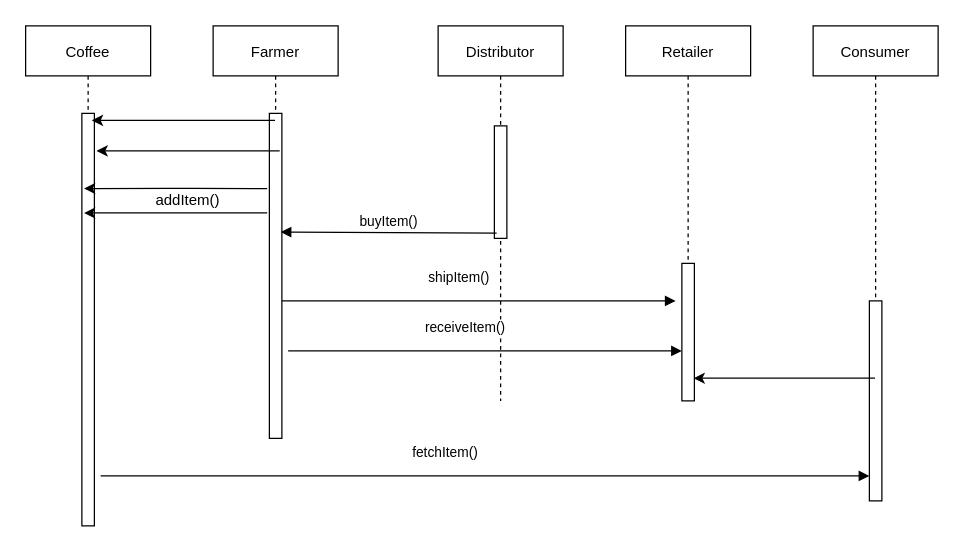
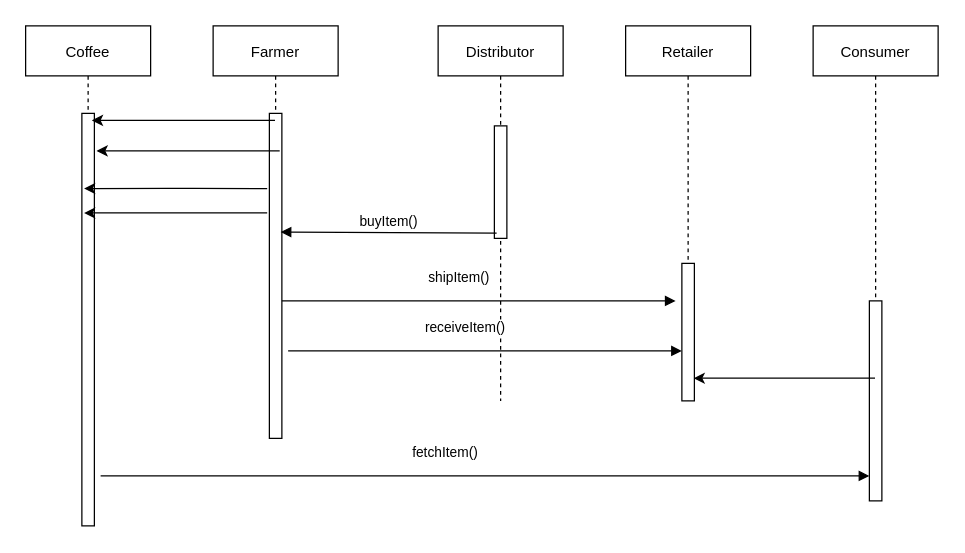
node "addItem()": removed
